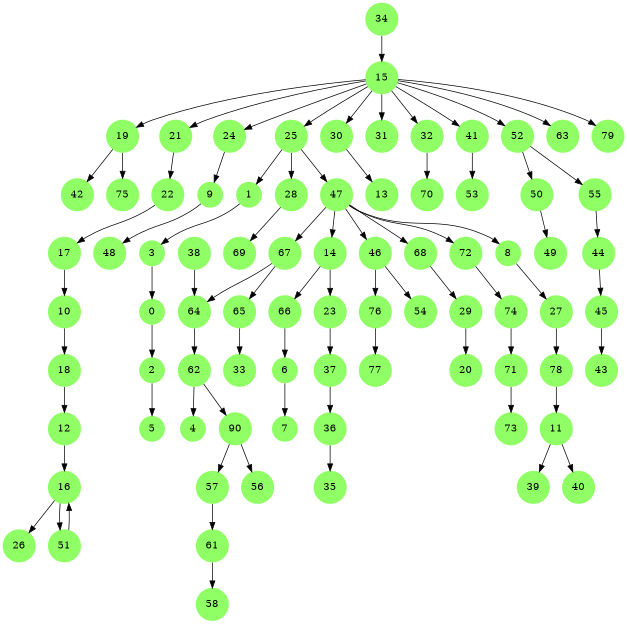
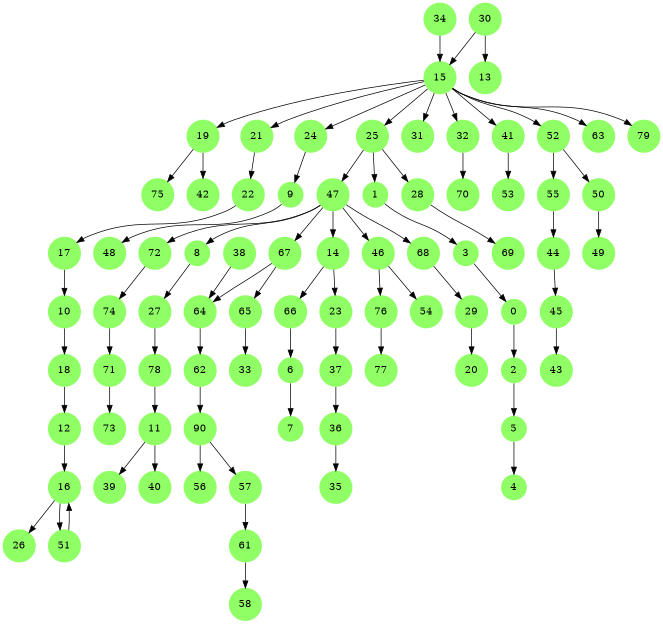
edge "15" -> "30": reversed
edge "62" -> "4": now "5" -> "4"
